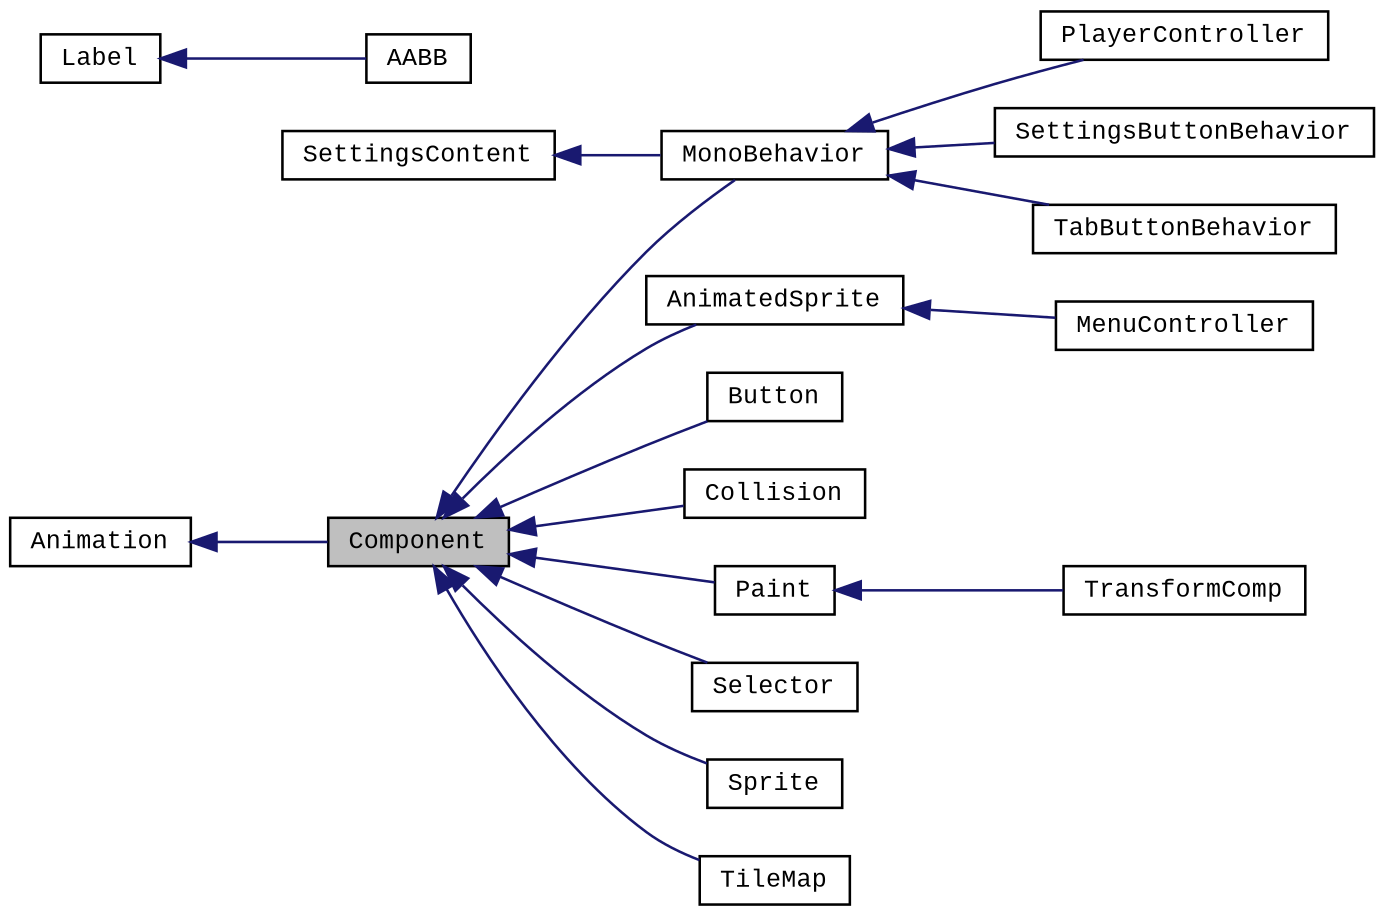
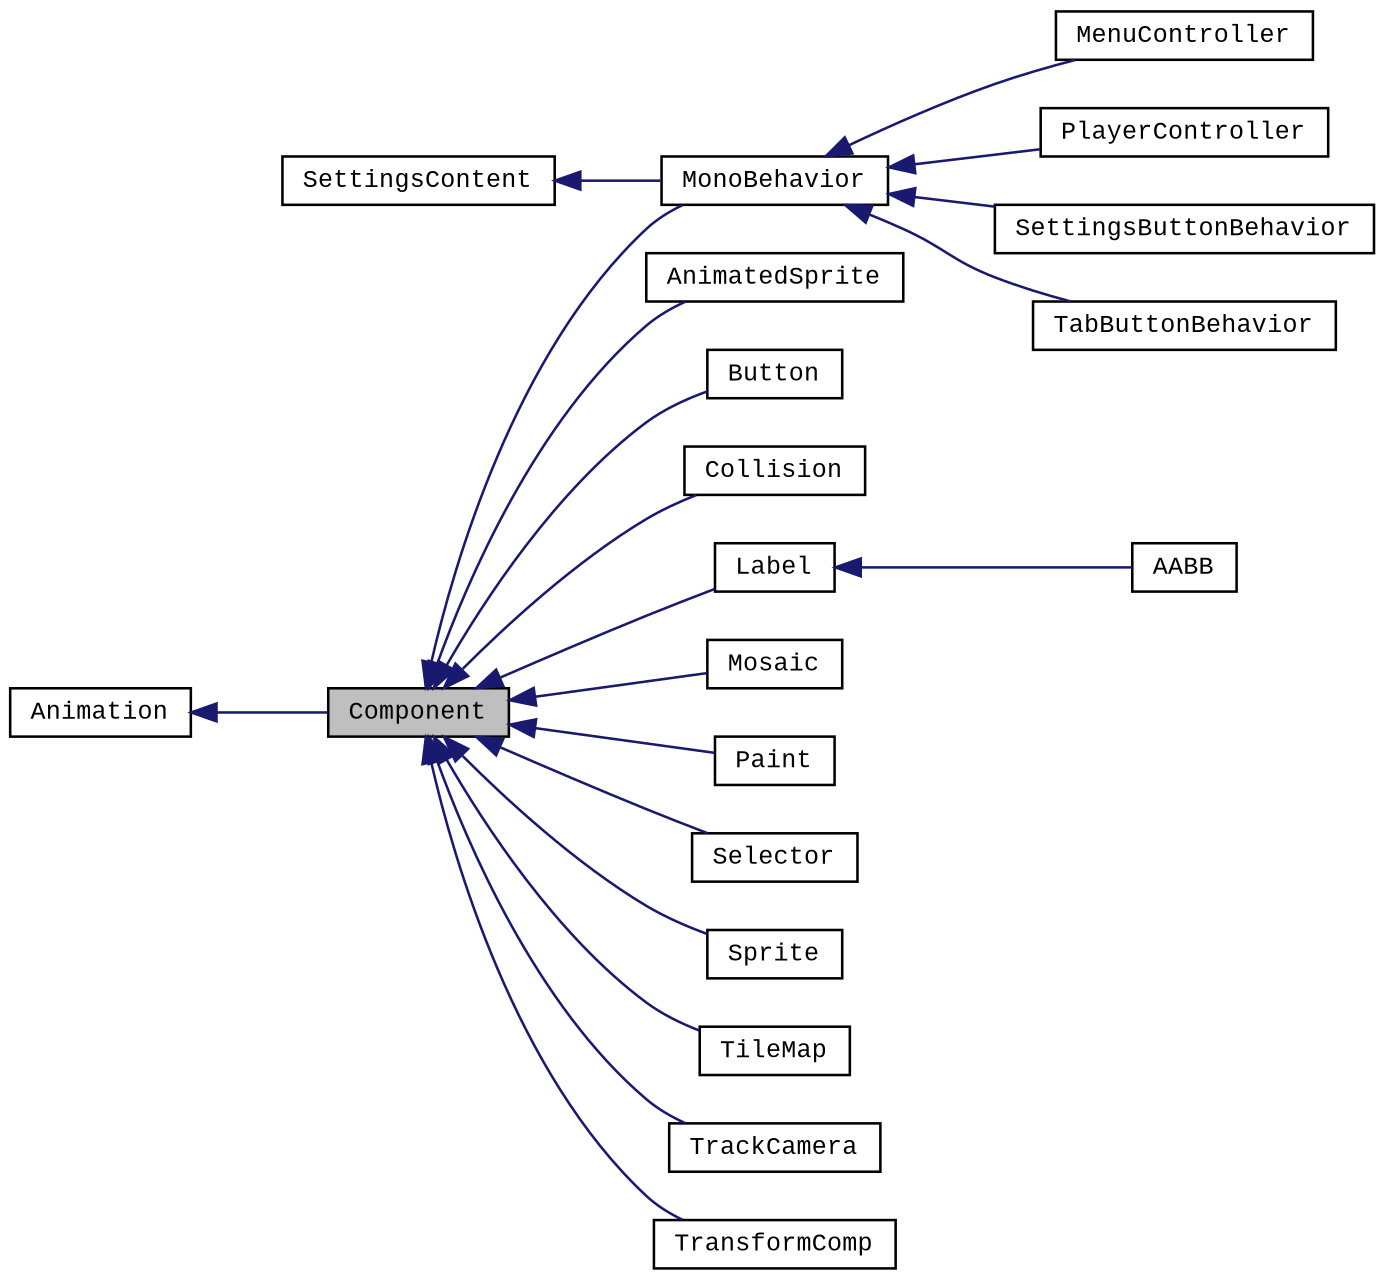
edge "MenuController" -> "AnimatedSprite": now "MenuController" -> "MonoBehavior"
edge "TransformComp" -> "Paint": now "TransformComp" -> "Component"
edge "Label" -> "Component": added
node "Mosaic": added
node "TrackCamera": added
